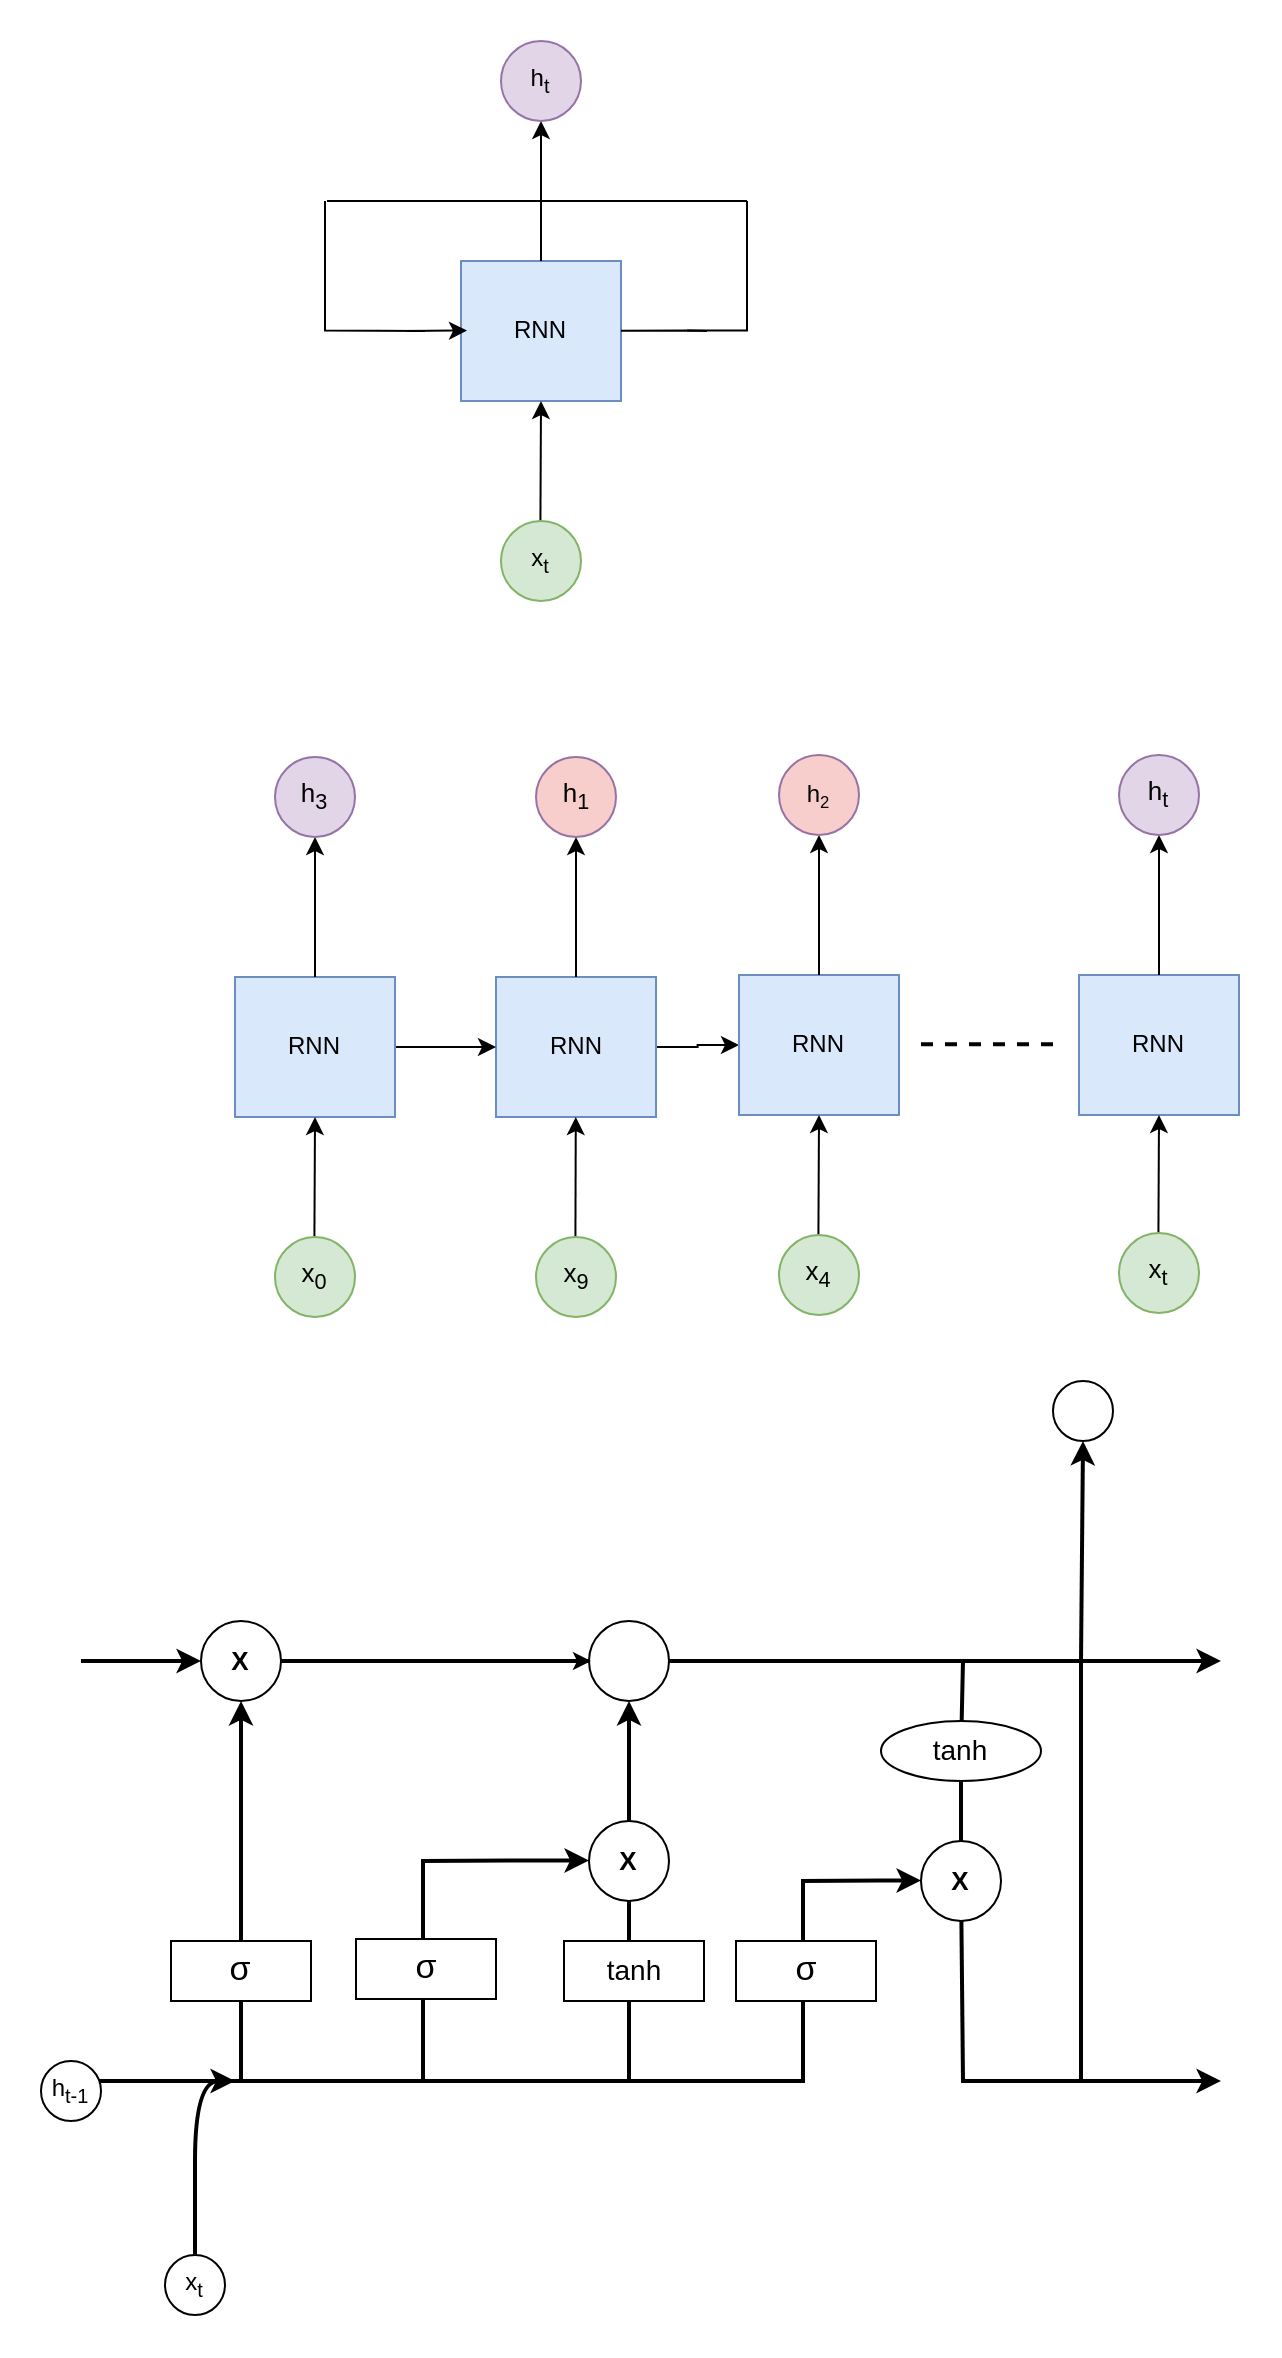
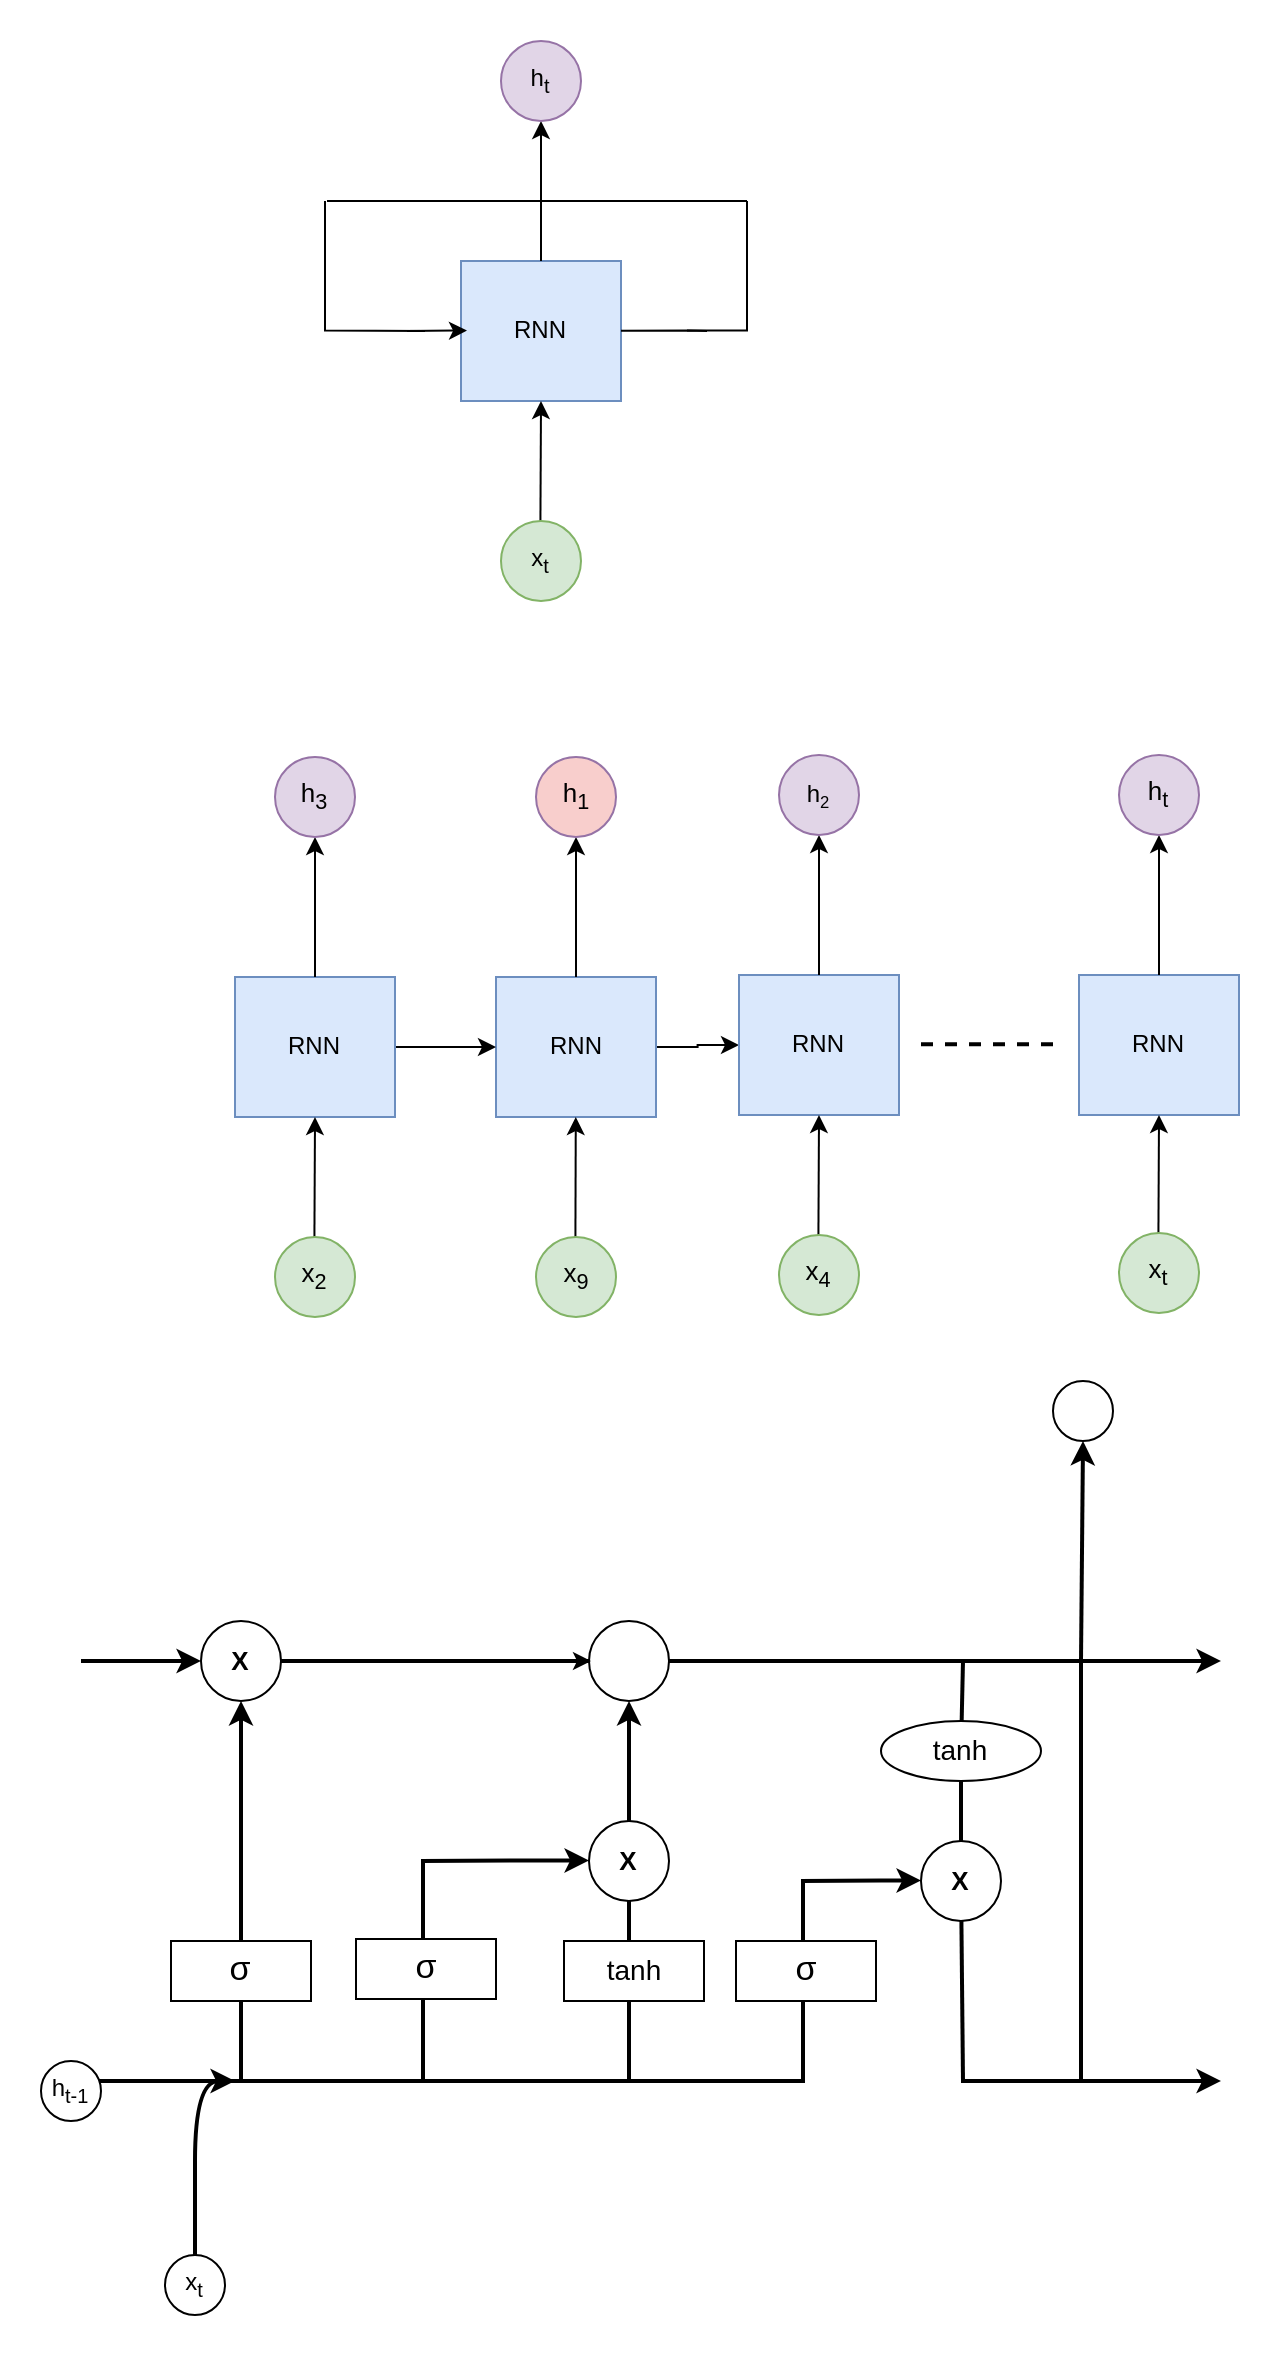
node "h2": fillcolor #f8cecc -> #e1d5e7
node "x0": label "x0" -> "x2"
